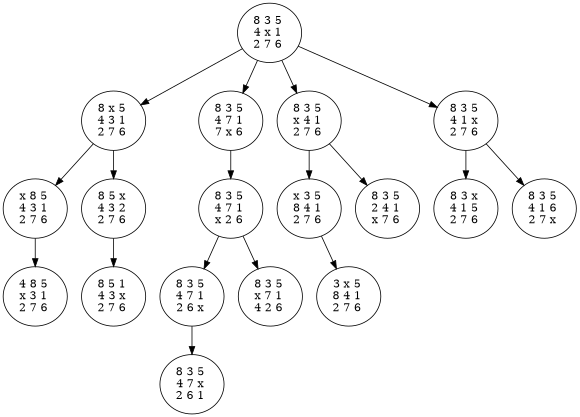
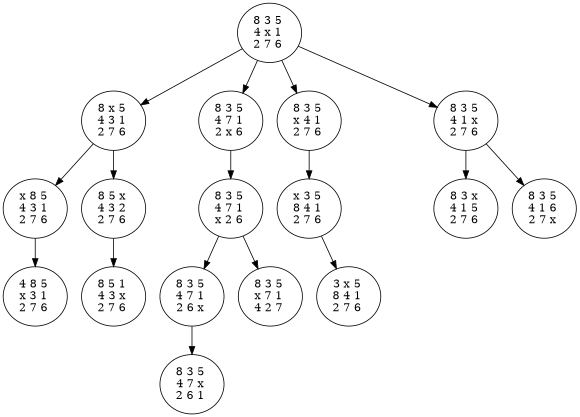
node "8 3 5 4 7 1 7 x 6": label "8 3 5 4 7 1 7 x 6" -> "8 3 5 4 7 1 2 x 6"
node "8 3 5 2 4 1 x 7 6": removed
node "8 3 5 x 7 1 4 2 6": label "8 3 5 x 7 1 4 2 6" -> "8 3 5 x 7 1 4 2 7"
